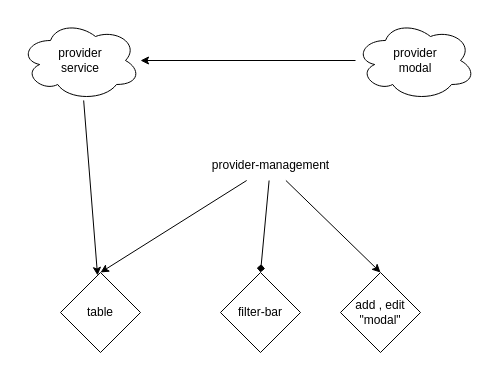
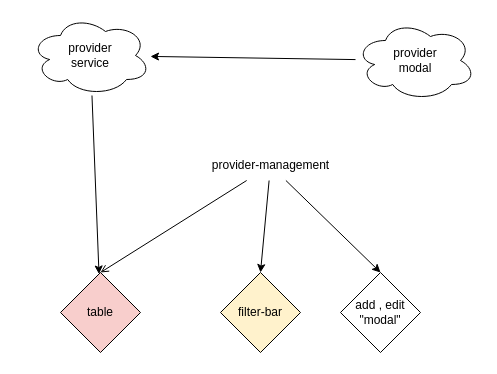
node "provider service": moved (81, 61) -> (91, 56)
edge "provider-management" -> "filter-bar": arrowhead diamond -> classic
edge "provider-management" -> "table": arrowhead classic -> open
node "table": fillcolor #ffffff -> #f8cecc
node "filter-bar": fillcolor #ffffff -> #fff2cc
